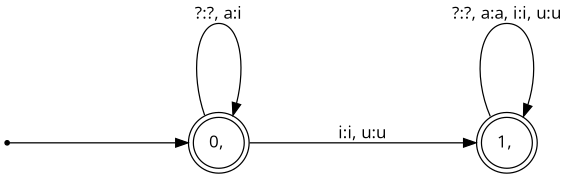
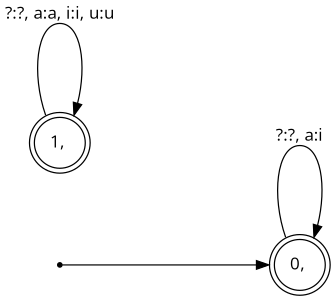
edge "0," -> "1,": removed, label "i:i, u:u"
